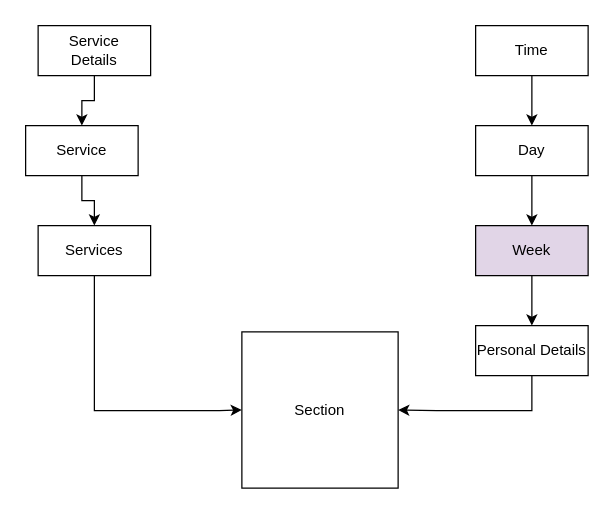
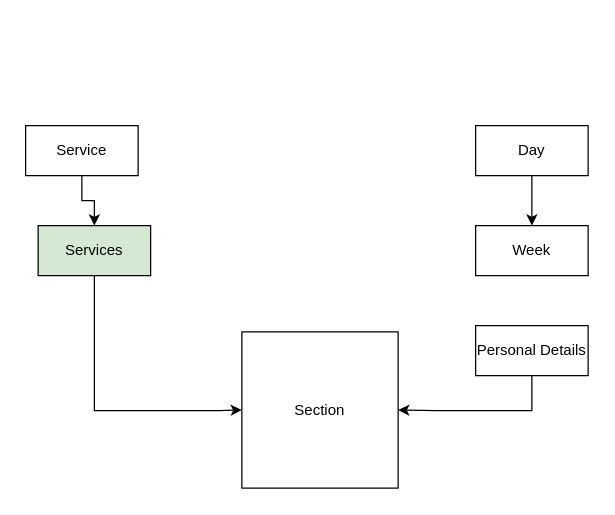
node "Service Details": removed
node "Time": removed
edge "Time" -> "Day": removed
edge "Service Details" -> "Service": removed
node "Services": fillcolor #ffffff -> #d5e8d4
node "Week": fillcolor #e1d5e7 -> #ffffff
edge "Week" -> "Personal Details": removed
